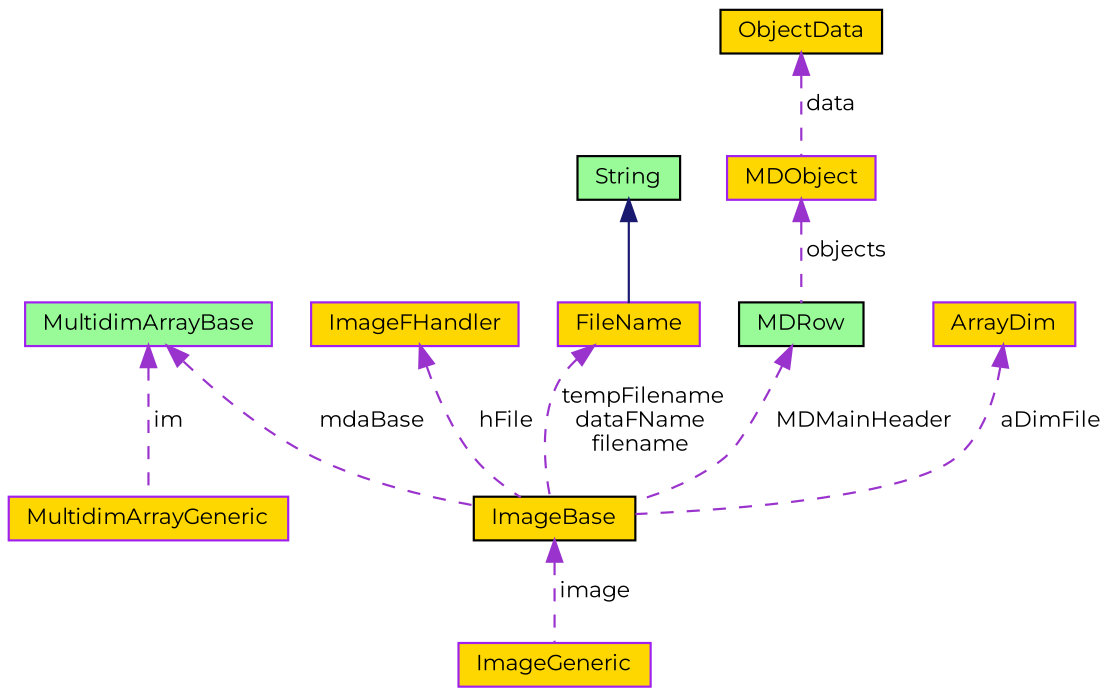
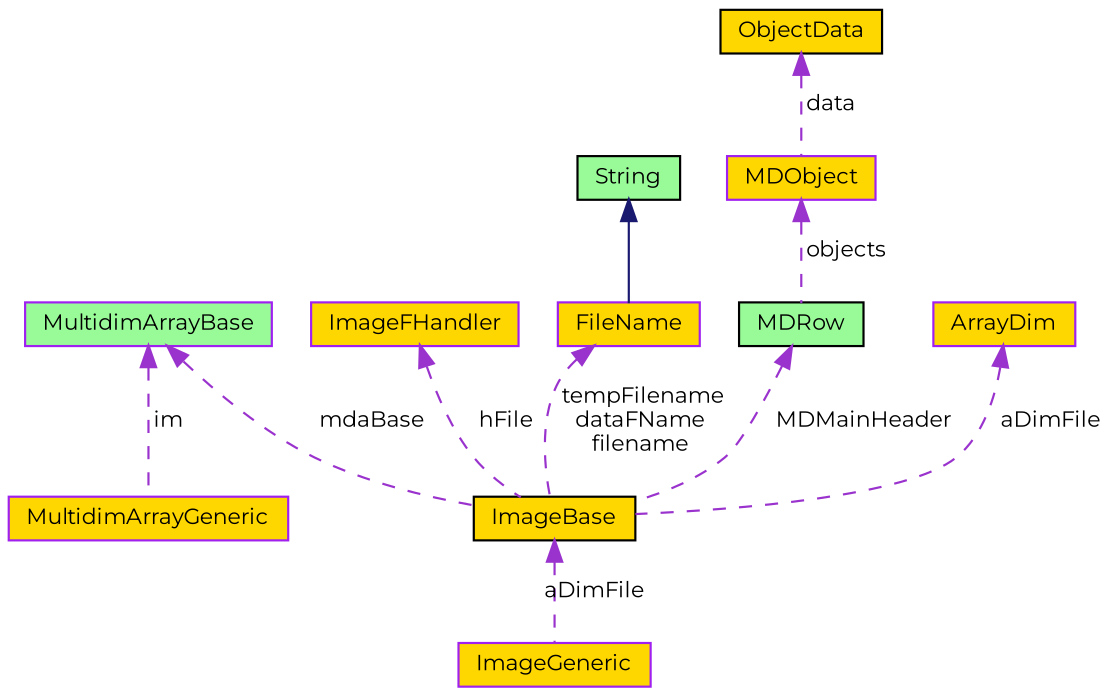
edge "ImageGeneric" -> "ImageBase": label " image" -> " aDimFile"
